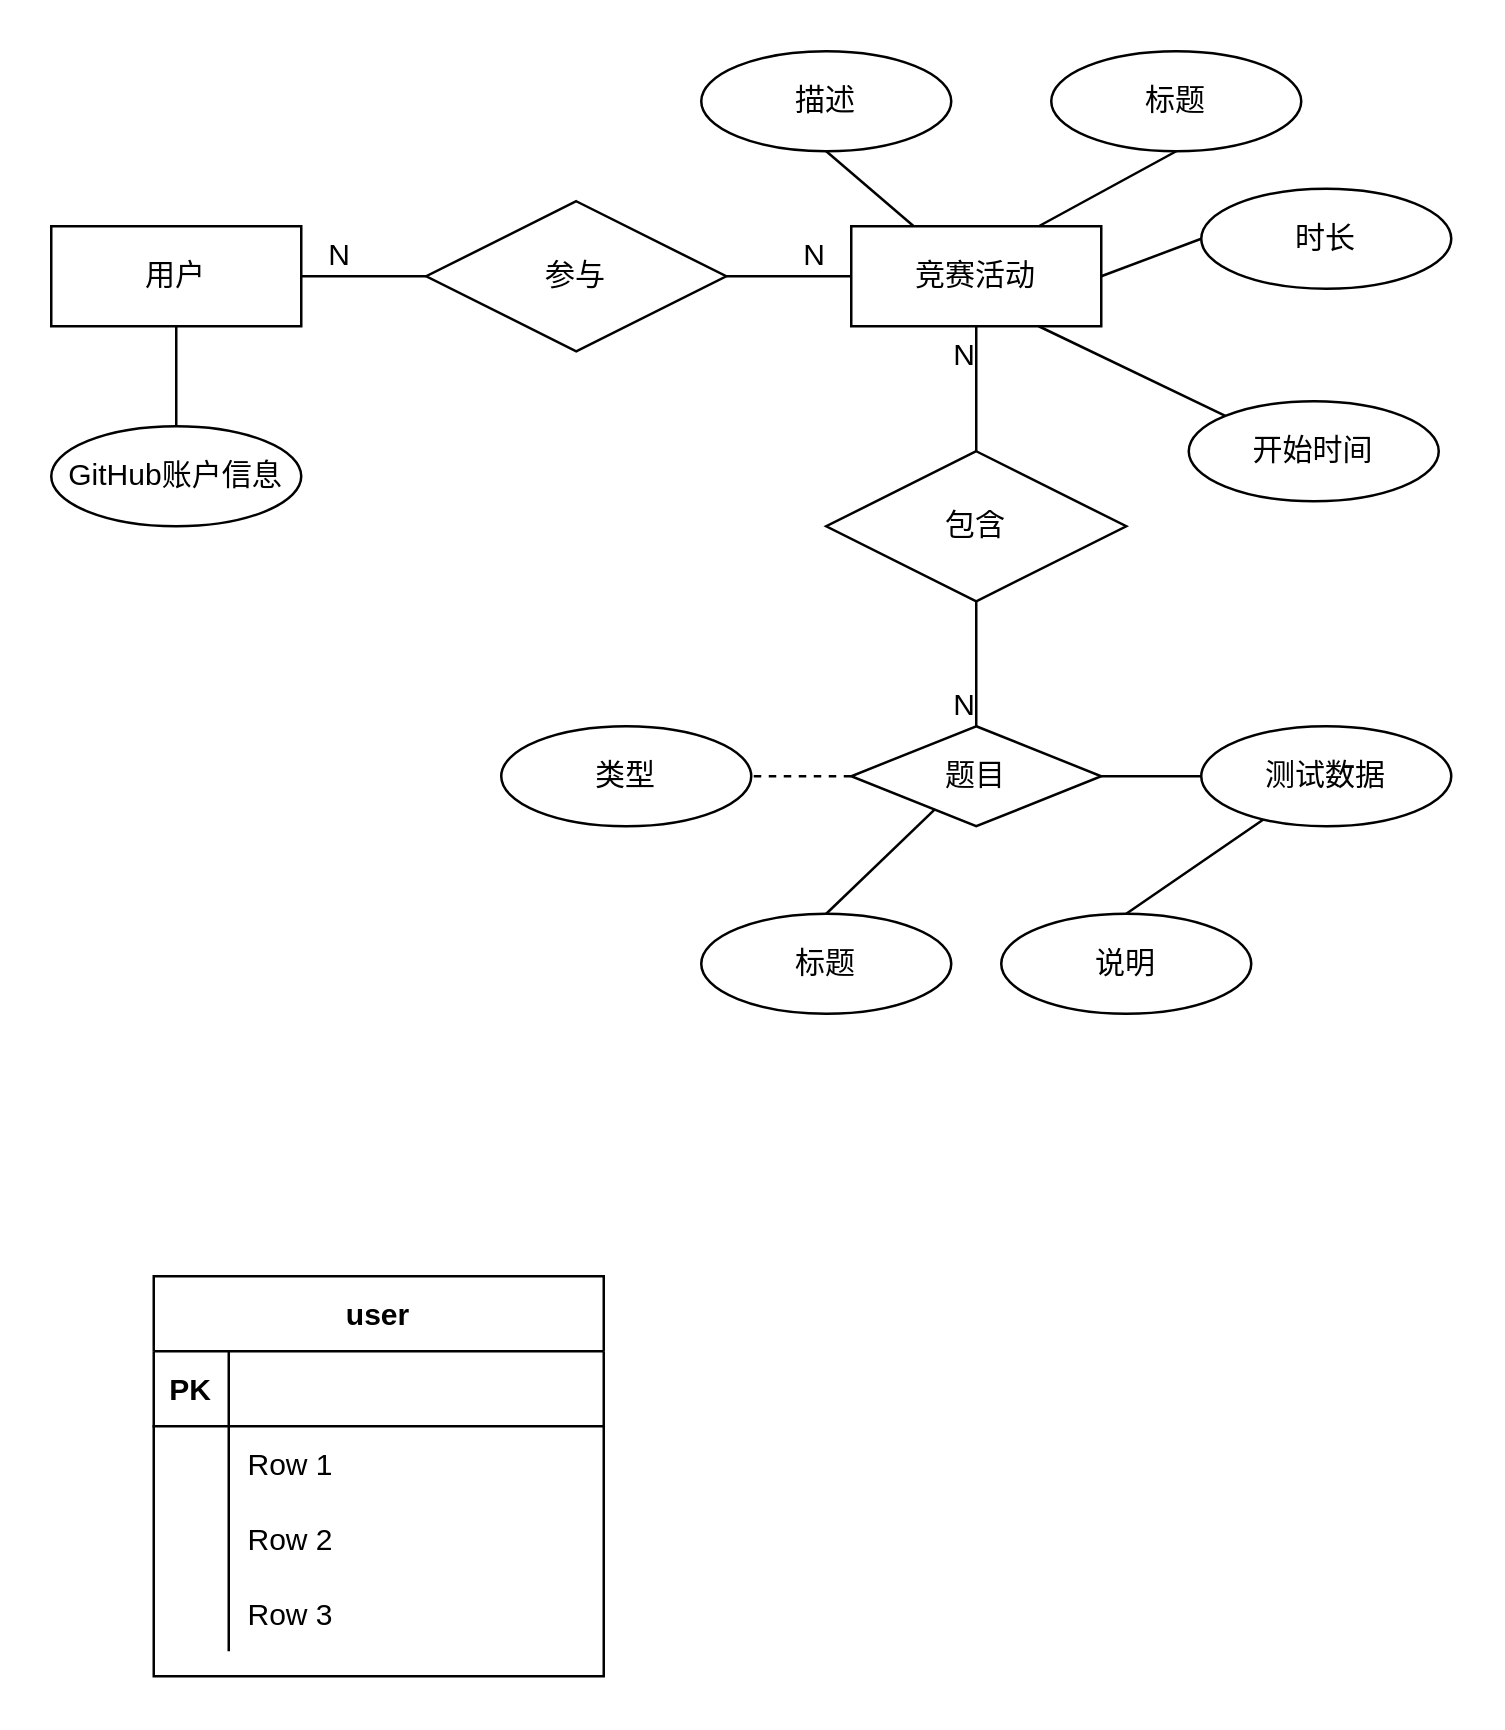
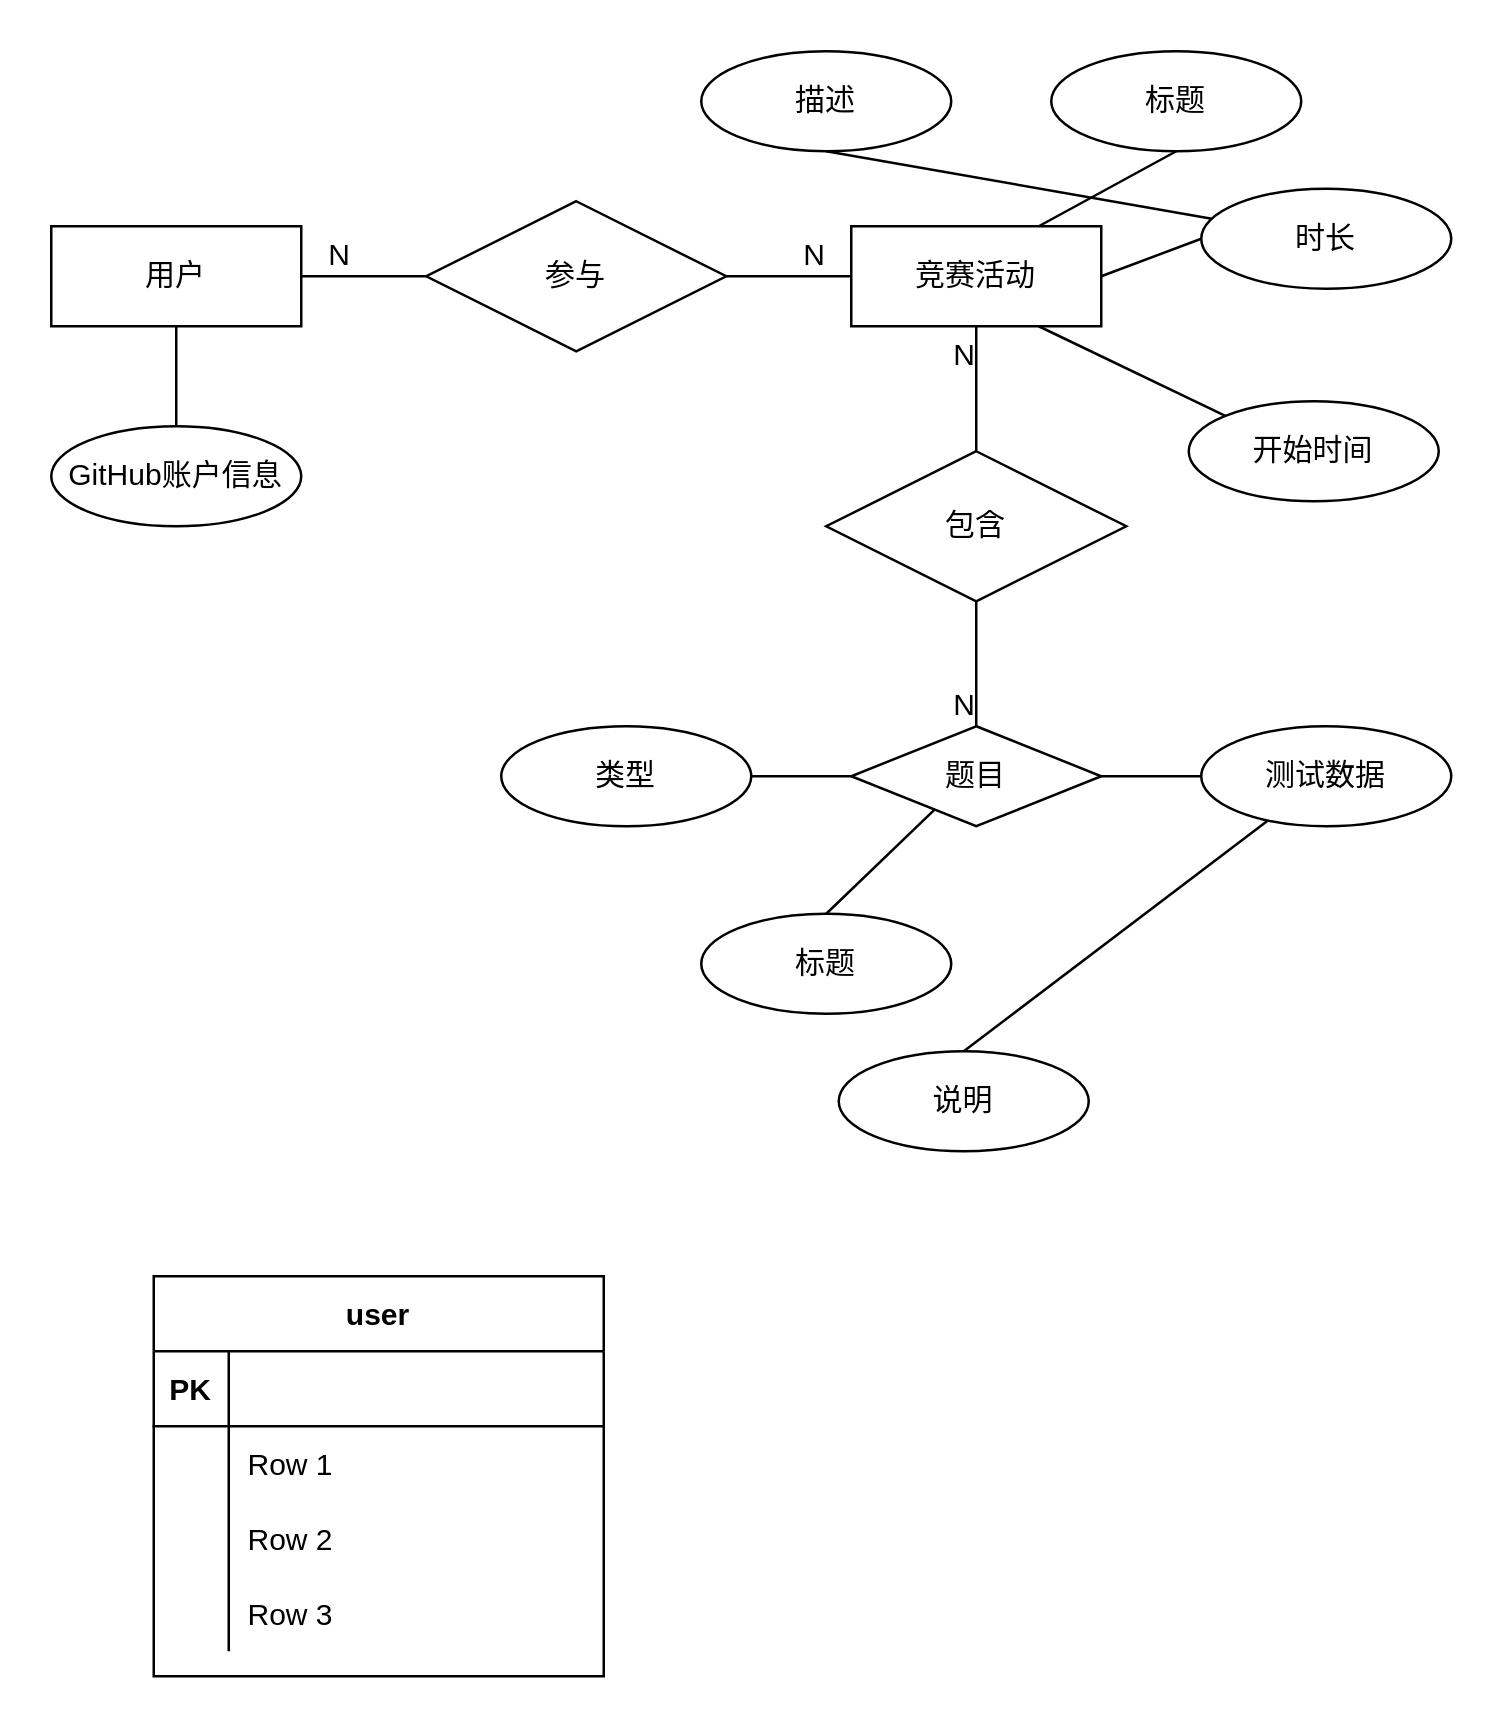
edge "描述" -- "竞赛活动": now "描述" -- "时长"
edge "类型" -- "题目": style dashed -> solid
node "说明": moved (1126, 964) -> (964, 1101)
